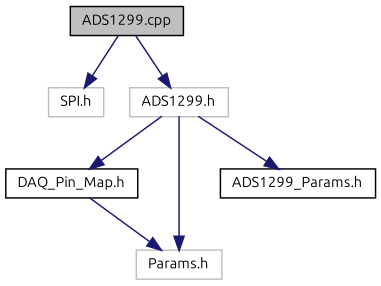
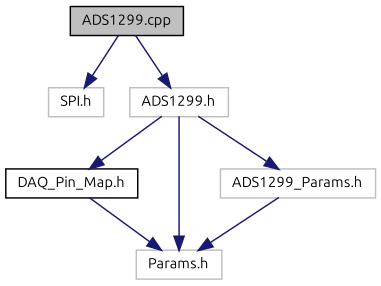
node "ADS1299_Params.h": color black -> grey75
edge "ADS1299_Params.h" -> "Params.h": added
